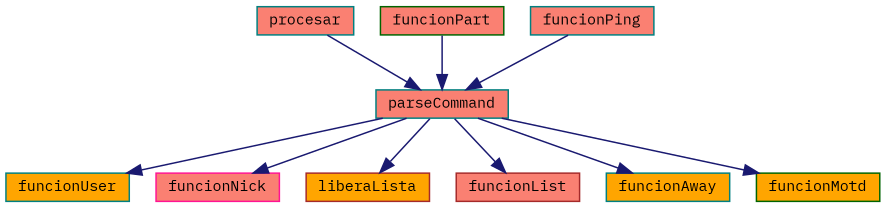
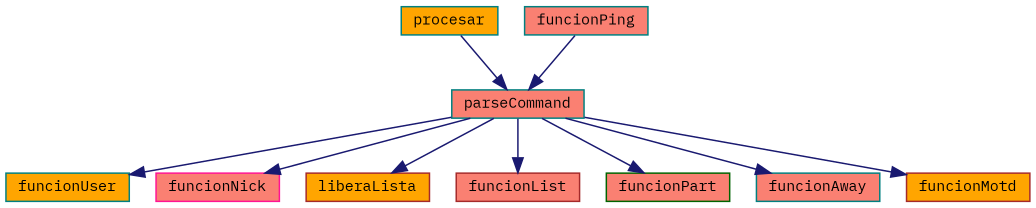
node "procesar": fillcolor salmon -> orange
edge "funcionPart" -> "parseCommand": reversed
node "funcionAway": fillcolor orange -> salmon
node "funcionMotd": color darkgreen -> brown
